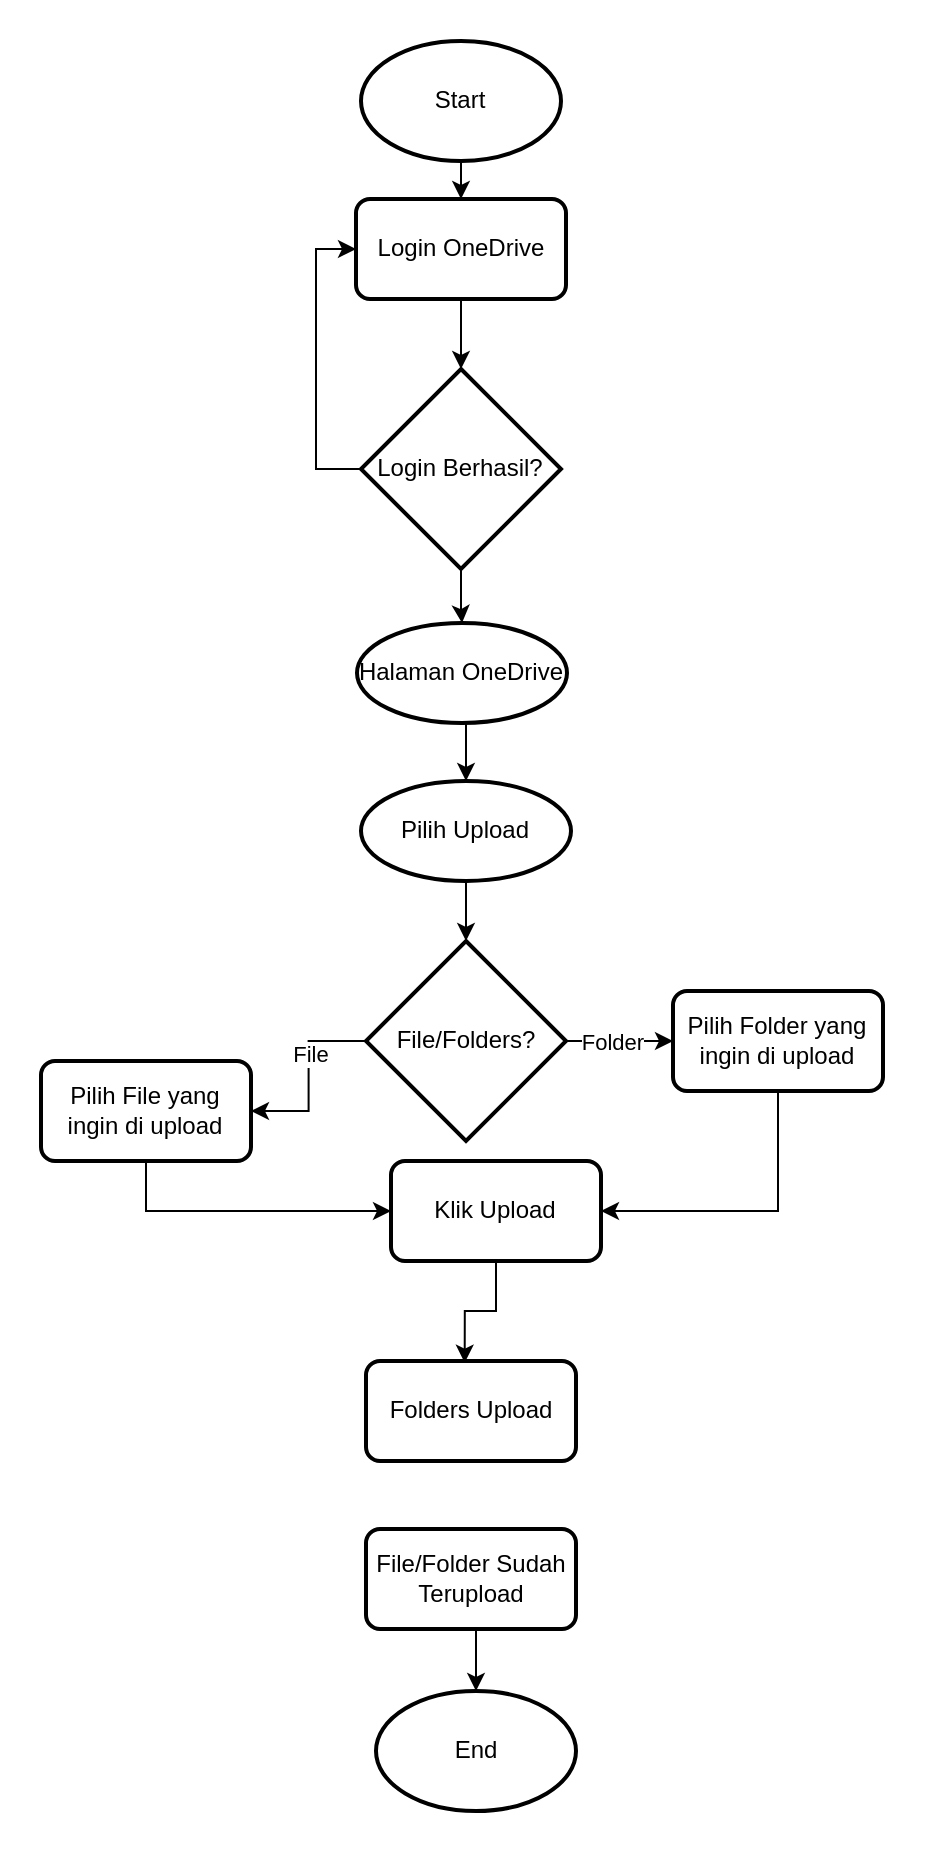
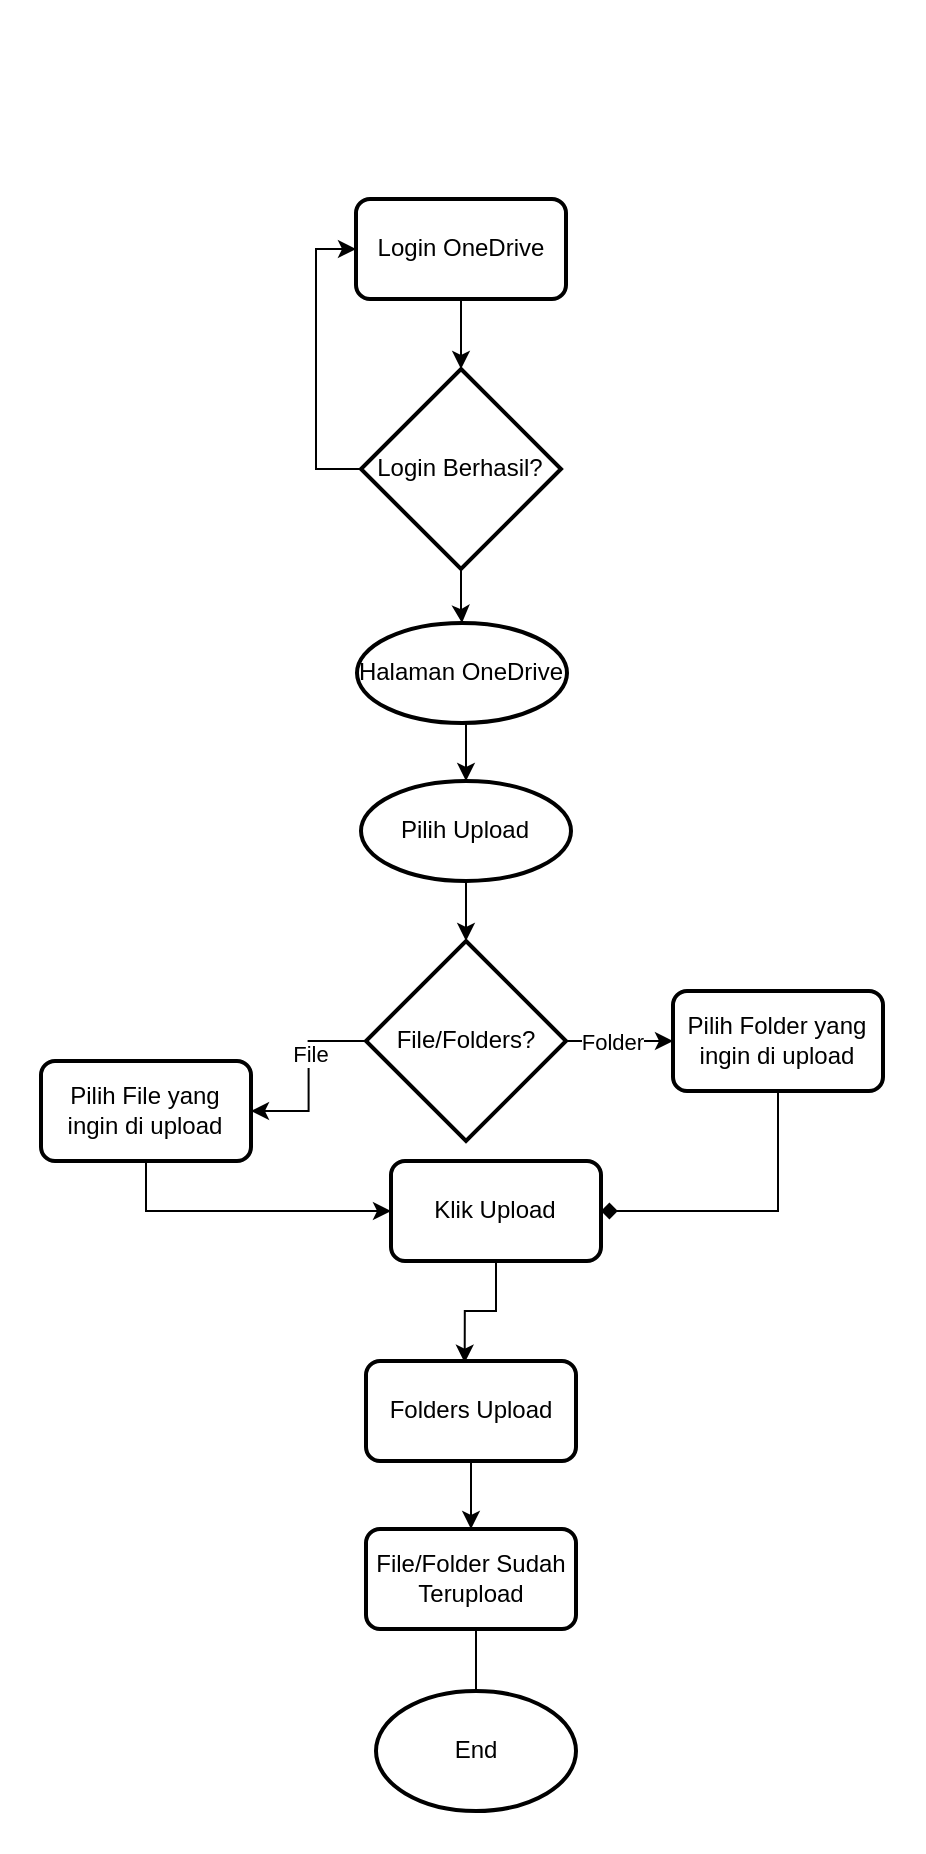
node "Start": removed
edge "Start" -> "Login OneDrive": removed
edge "Pilih Folder yang ingin di upload" -> "Klik Upload": arrowhead classic -> diamond
edge "Folders Upload" -> "File/Folder Sudah Terupload": added
edge "File/Folder Sudah Terupload" -> "End": arrowhead classic -> none
